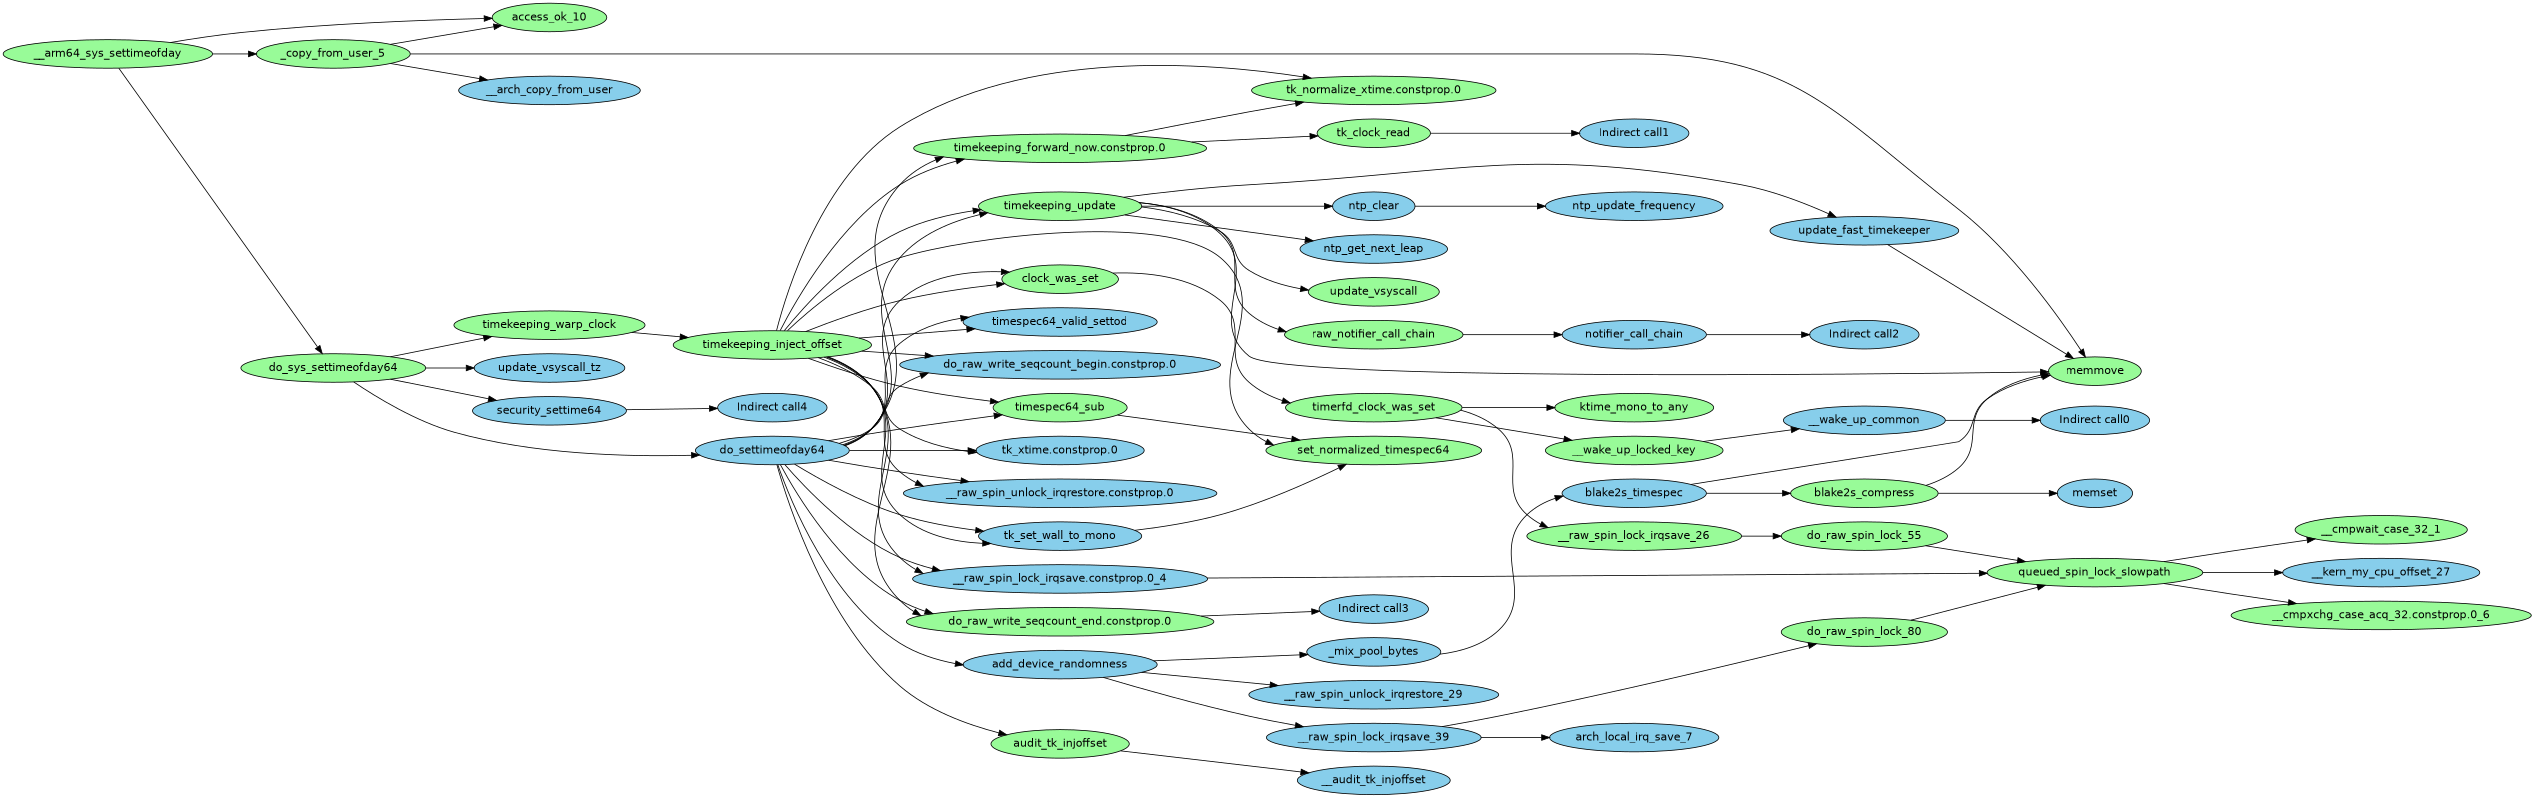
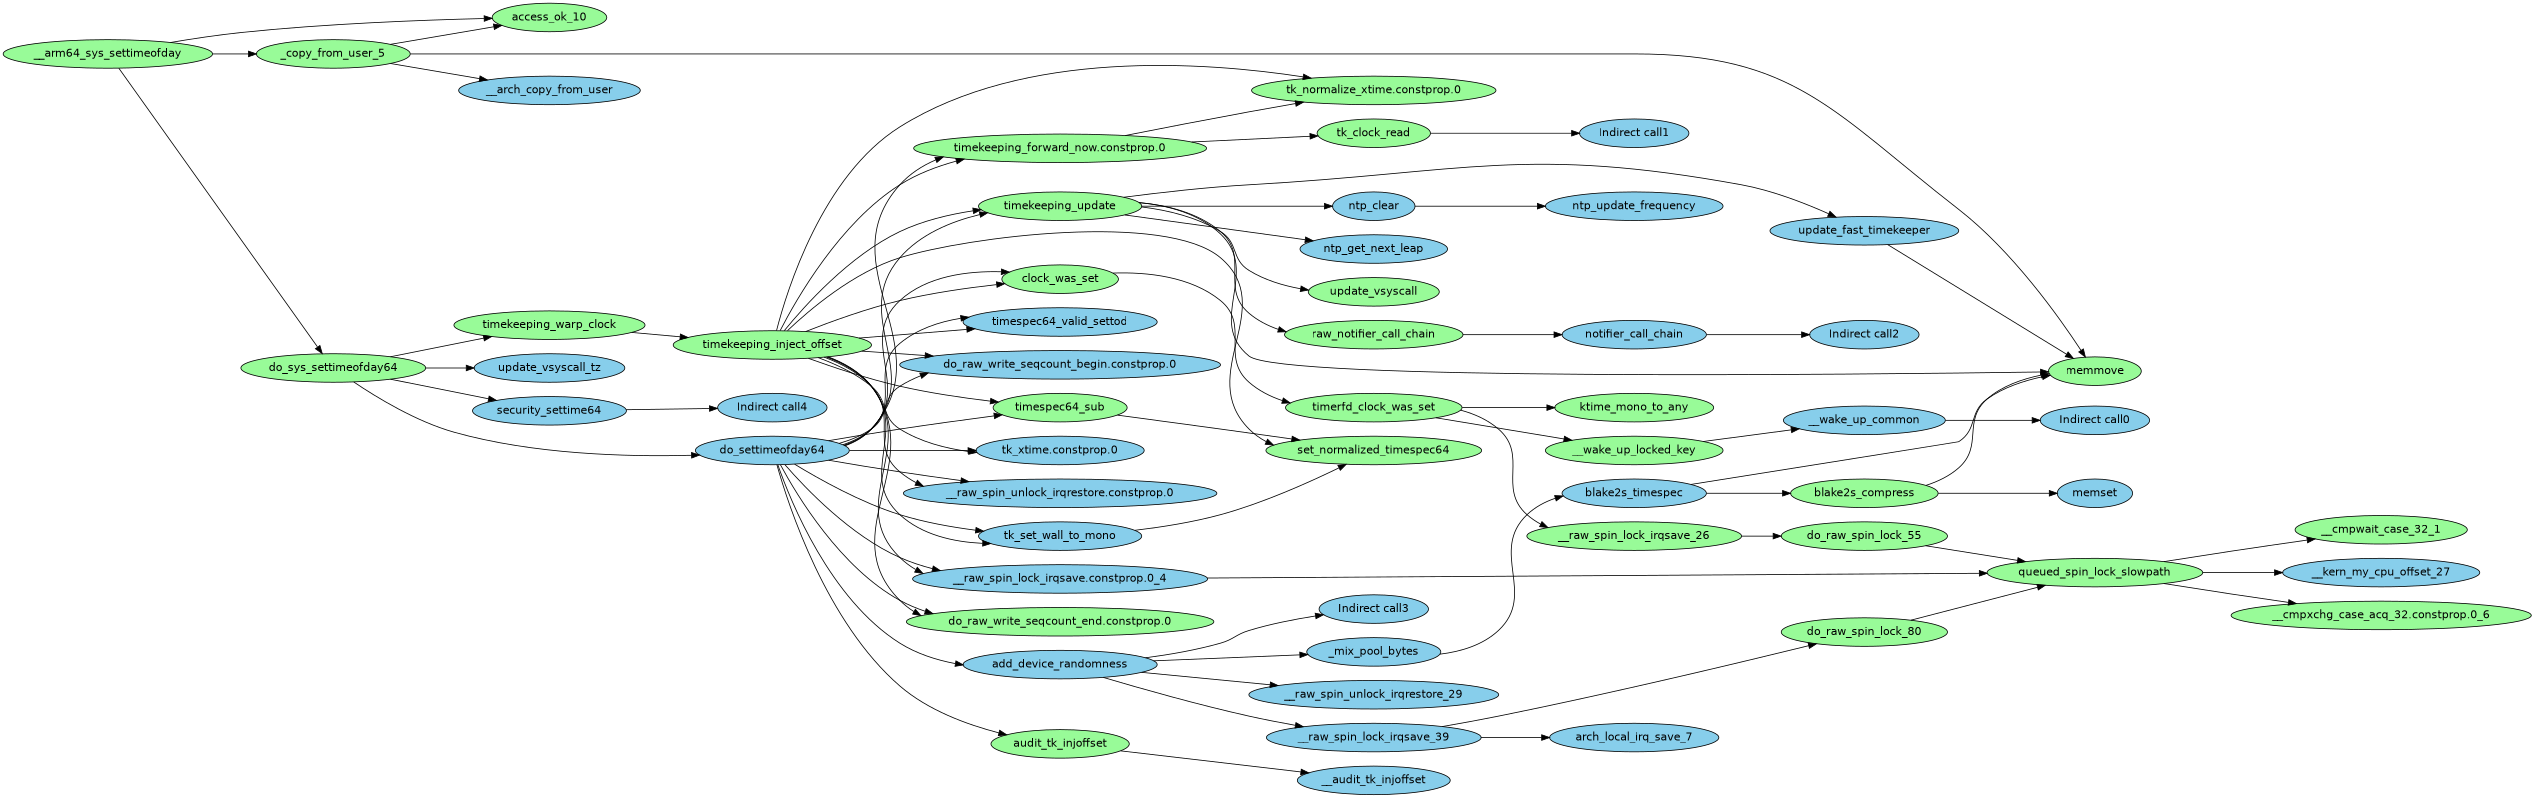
edge "do_raw_write_seqcount_end.constprop.0" -> "Indirect call3": now "add_device_randomness" -> "Indirect call3"
